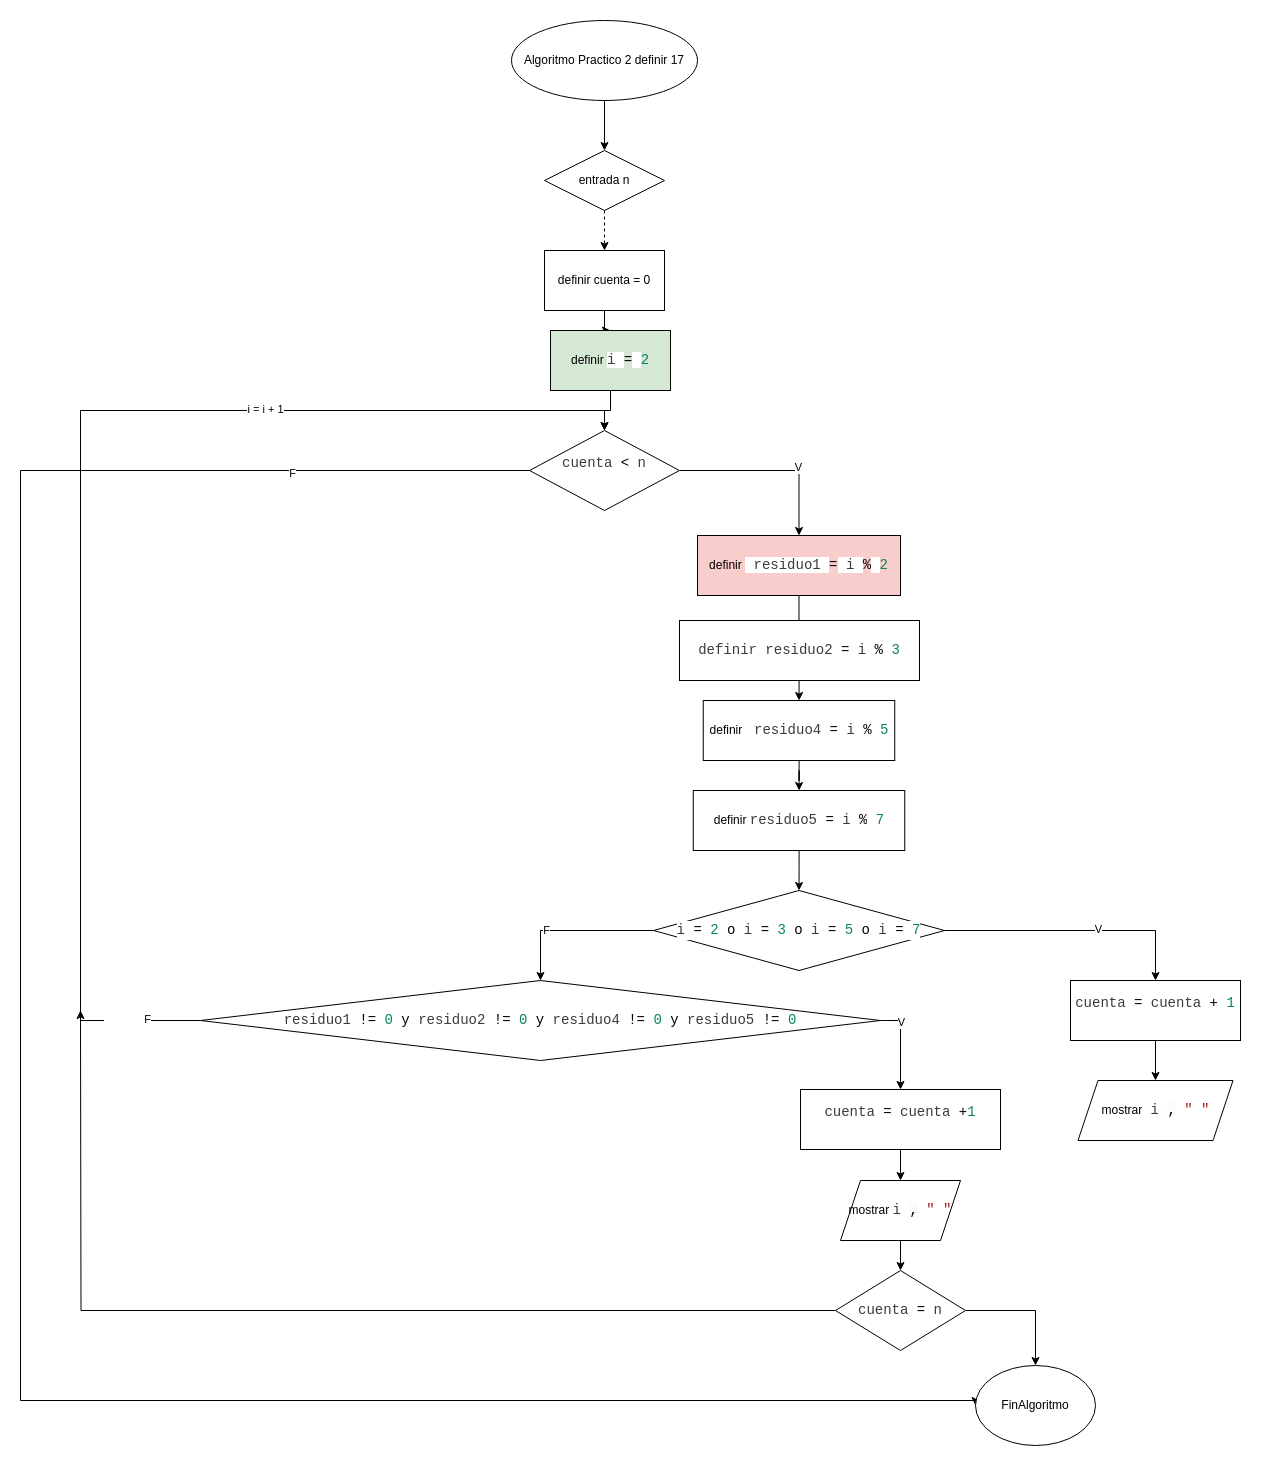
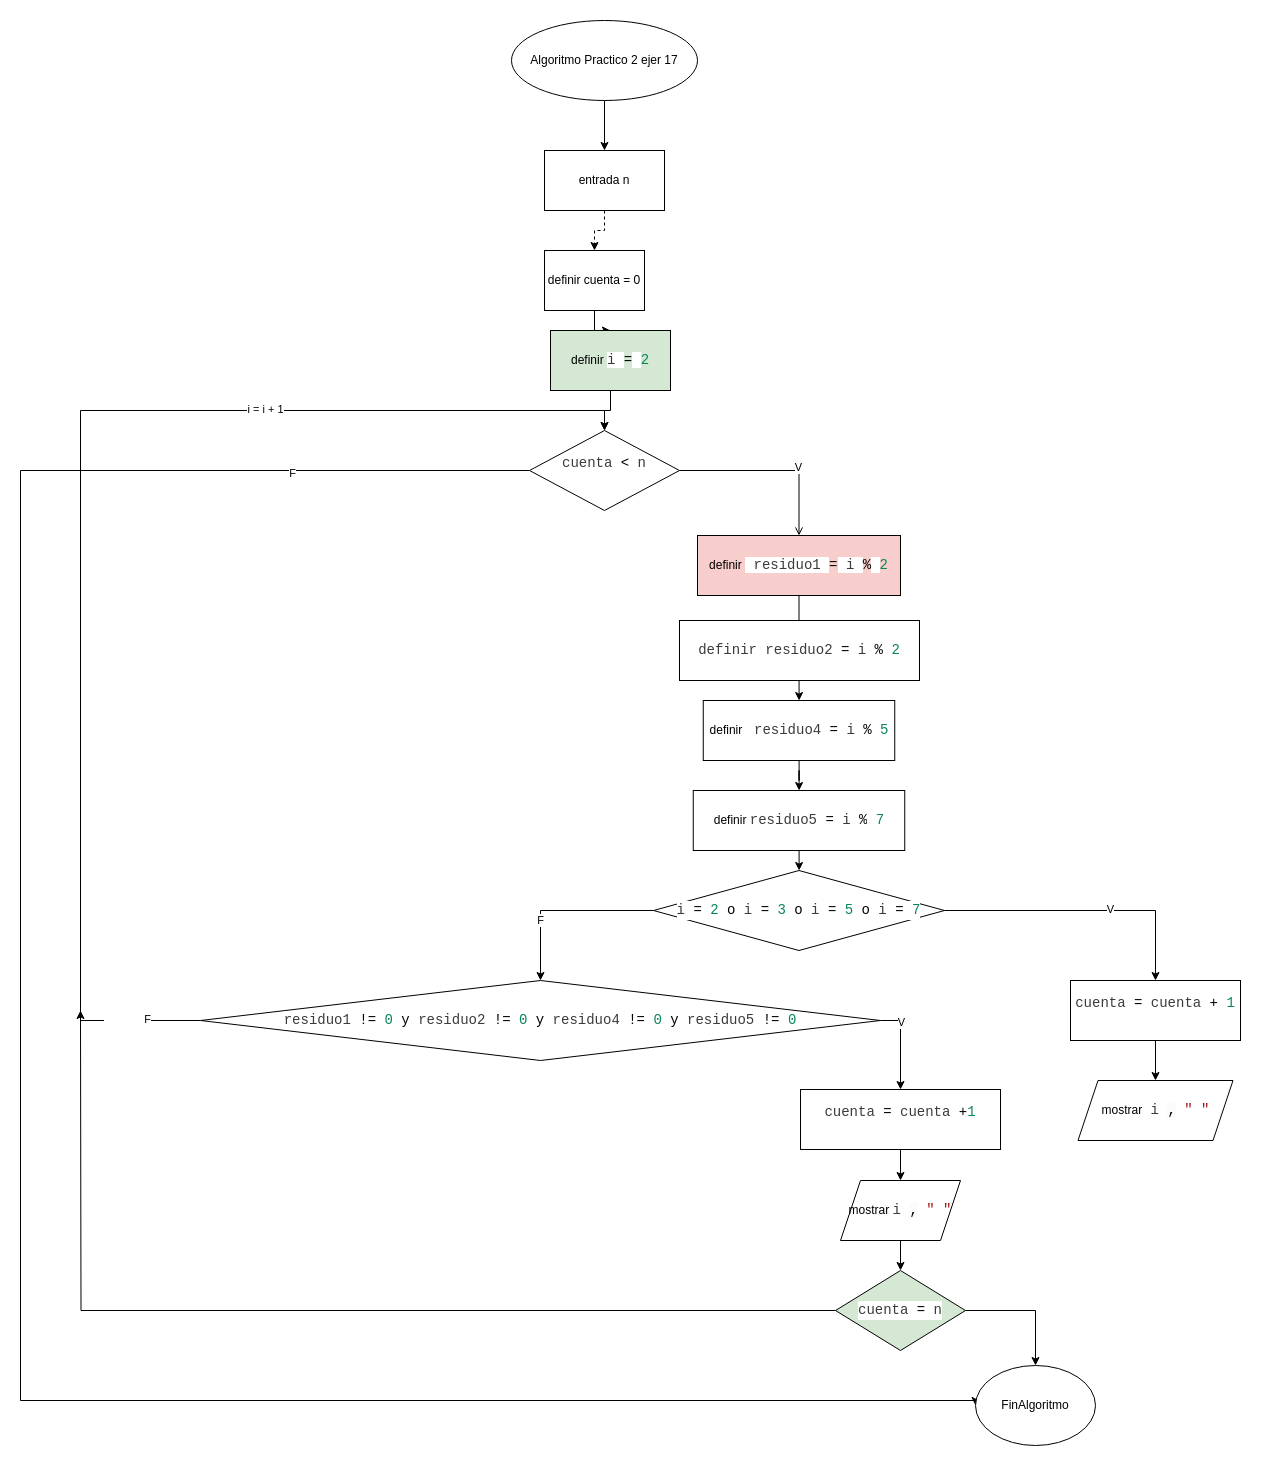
node "Algoritmo Practico 2 definir 17": label "Algoritmo Practico 2 definir 17" -> "Algoritmo Practico 2 ejer 17"
node "entrada n": shape diamond -> rectangle
node "definir cuenta = 0": size 120x60 -> 100x60
edge "cuenta < n" -> "definir residuo1 = i % 2": arrowhead classic -> open
node "definir residuo2 = i % 3": label "definir residuo2 = i % 3" -> "definir residuo2 = i % 2"
node "i = 2 o i = 3 o i = 5 o i = 7": moved (799, 931) -> (799, 911)
node "cuenta = n": fillcolor #ffffff -> #d5e8d4
